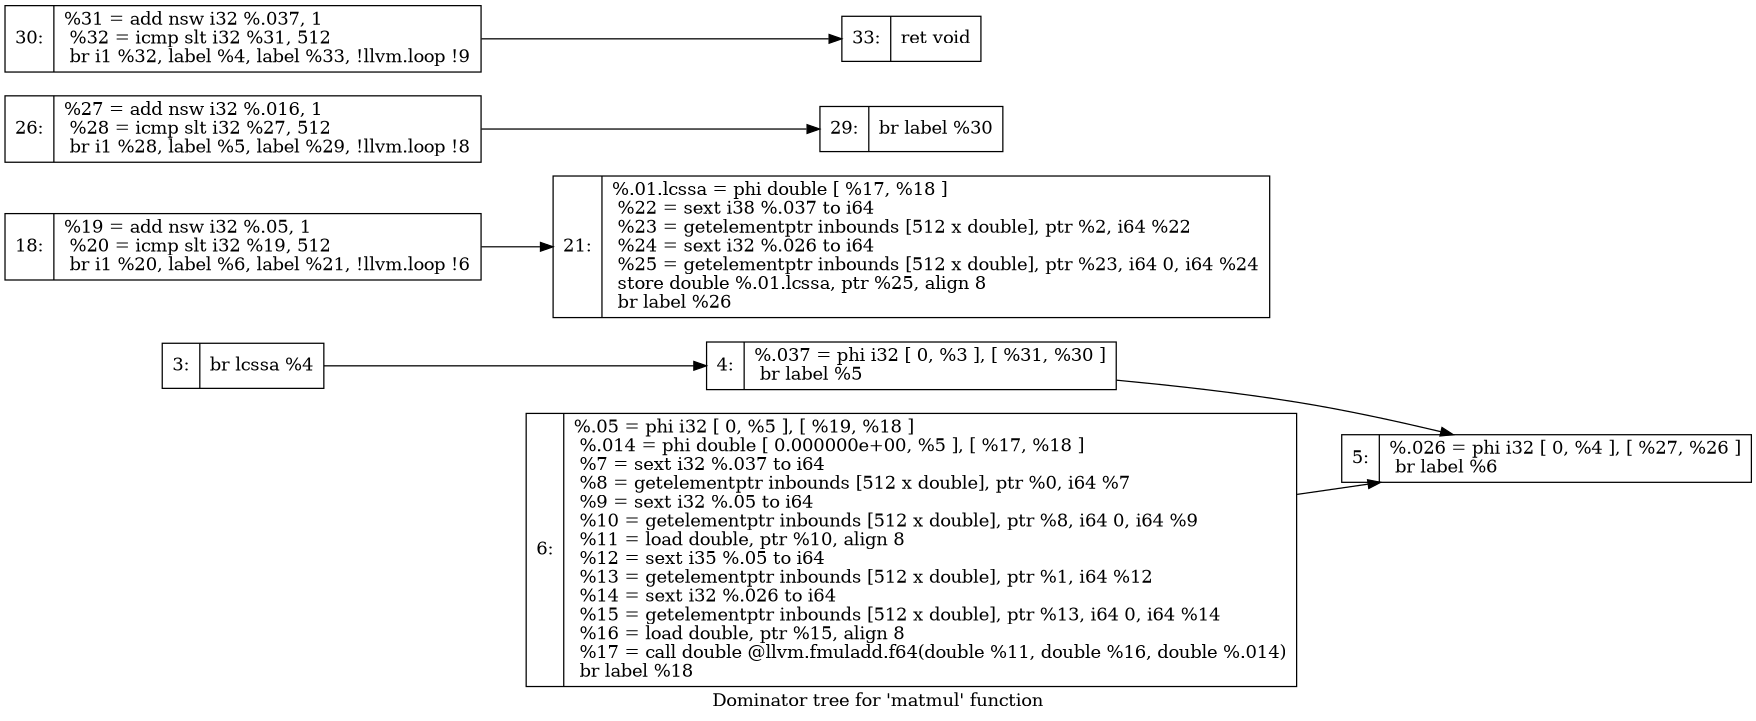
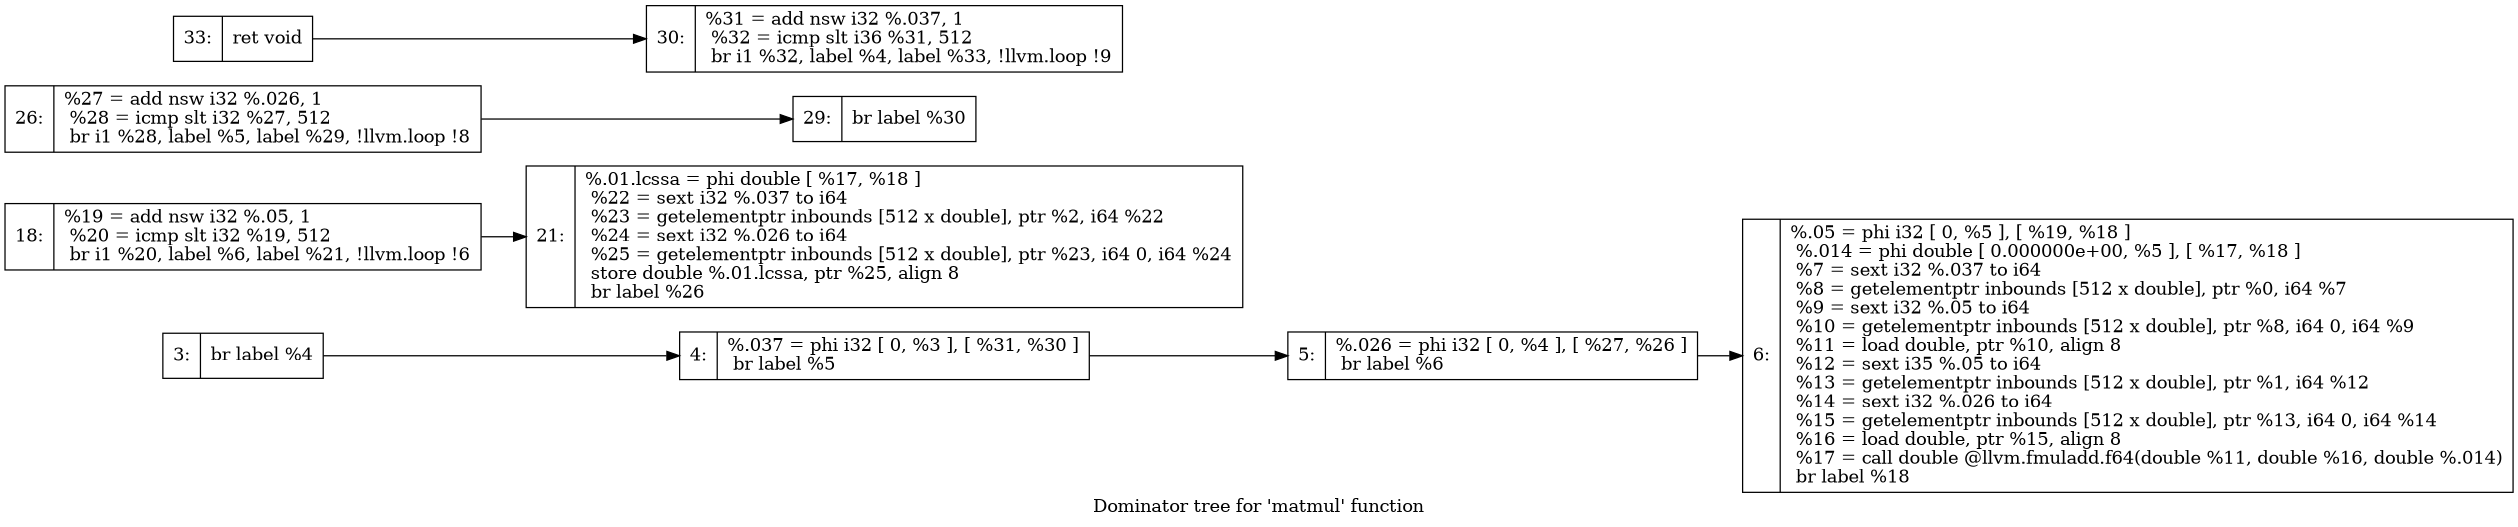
node "30:": text "%32 = icmp slt i32 %31, 512" -> "%32 = icmp slt i36 %31, 512"
edge "30:" -> "33:": reversed
node "26:": text "%27 = add nsw i32 %.016, 1" -> "%27 = add nsw i32 %.026, 1"
node "21:": text "%22 = sext i38 %.037 to i64" -> "%22 = sext i32 %.037 to i64"
node "3:": text "br lcssa %4" -> "br label %4"
edge "6:" -> "5:": reversed
